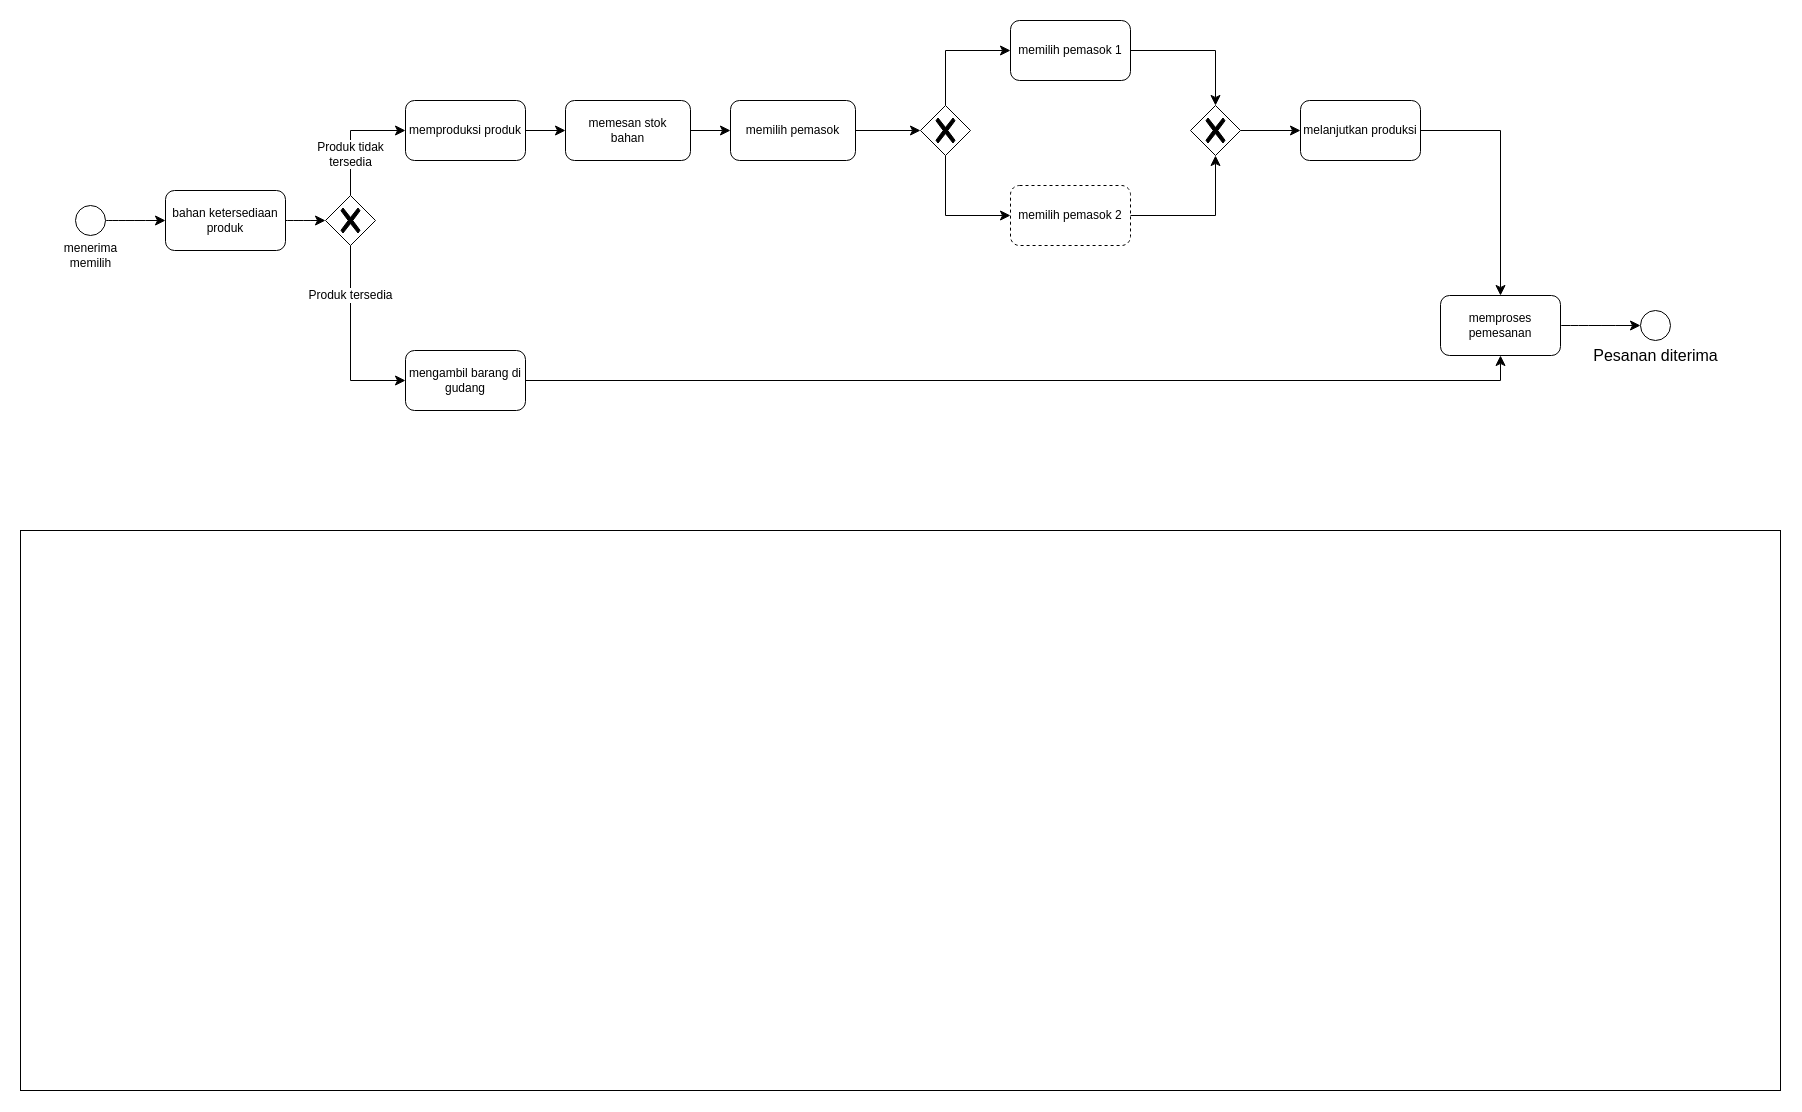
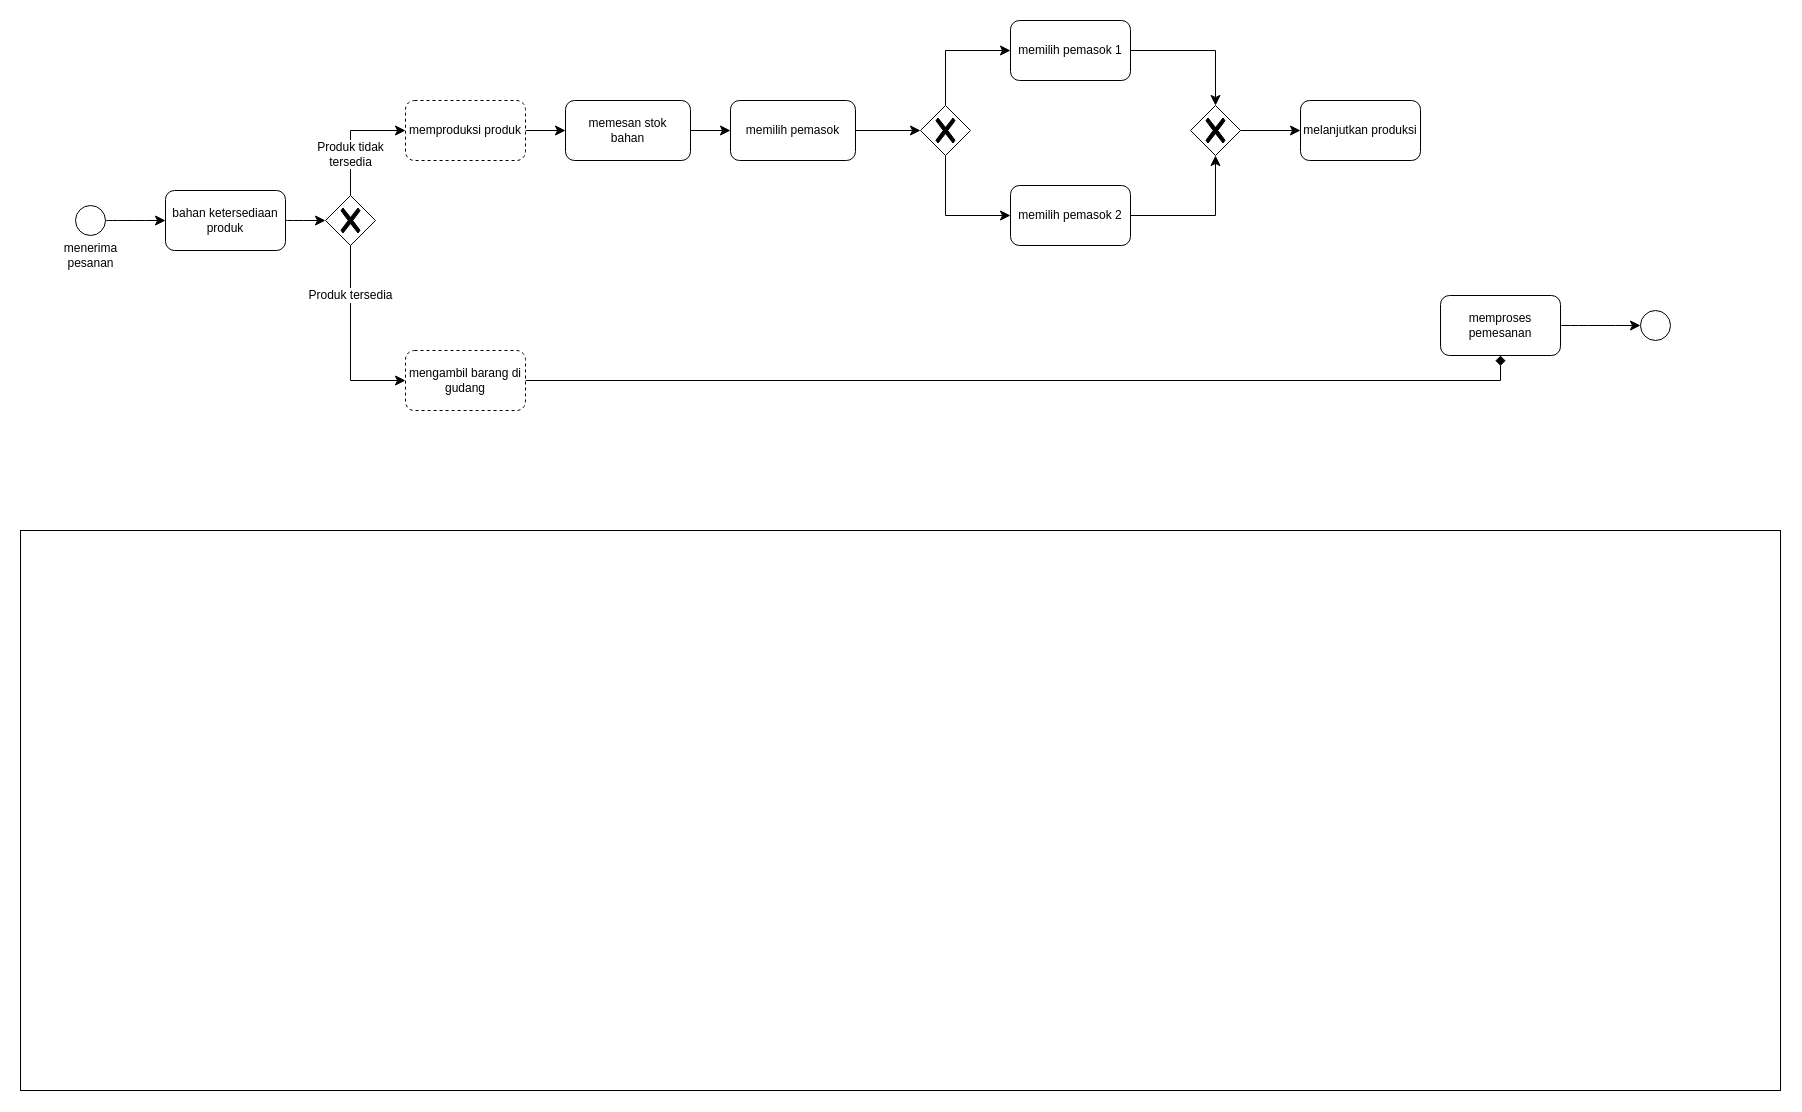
node "memproduksi produk": style solid -> dashed
edge "melanjutkan produksi" -> "memproses pemesanan": removed
node "memilih pemasok 2": style dashed -> solid
node "menerima memilih": label "menerima memilih" -> "menerima pesanan"
node "Pesanan diterima": removed
edge "mengambil barang di gudang" -> "memproses pemesanan": arrowhead classic -> diamond
node "mengambil barang di gudang": style solid -> dashed
